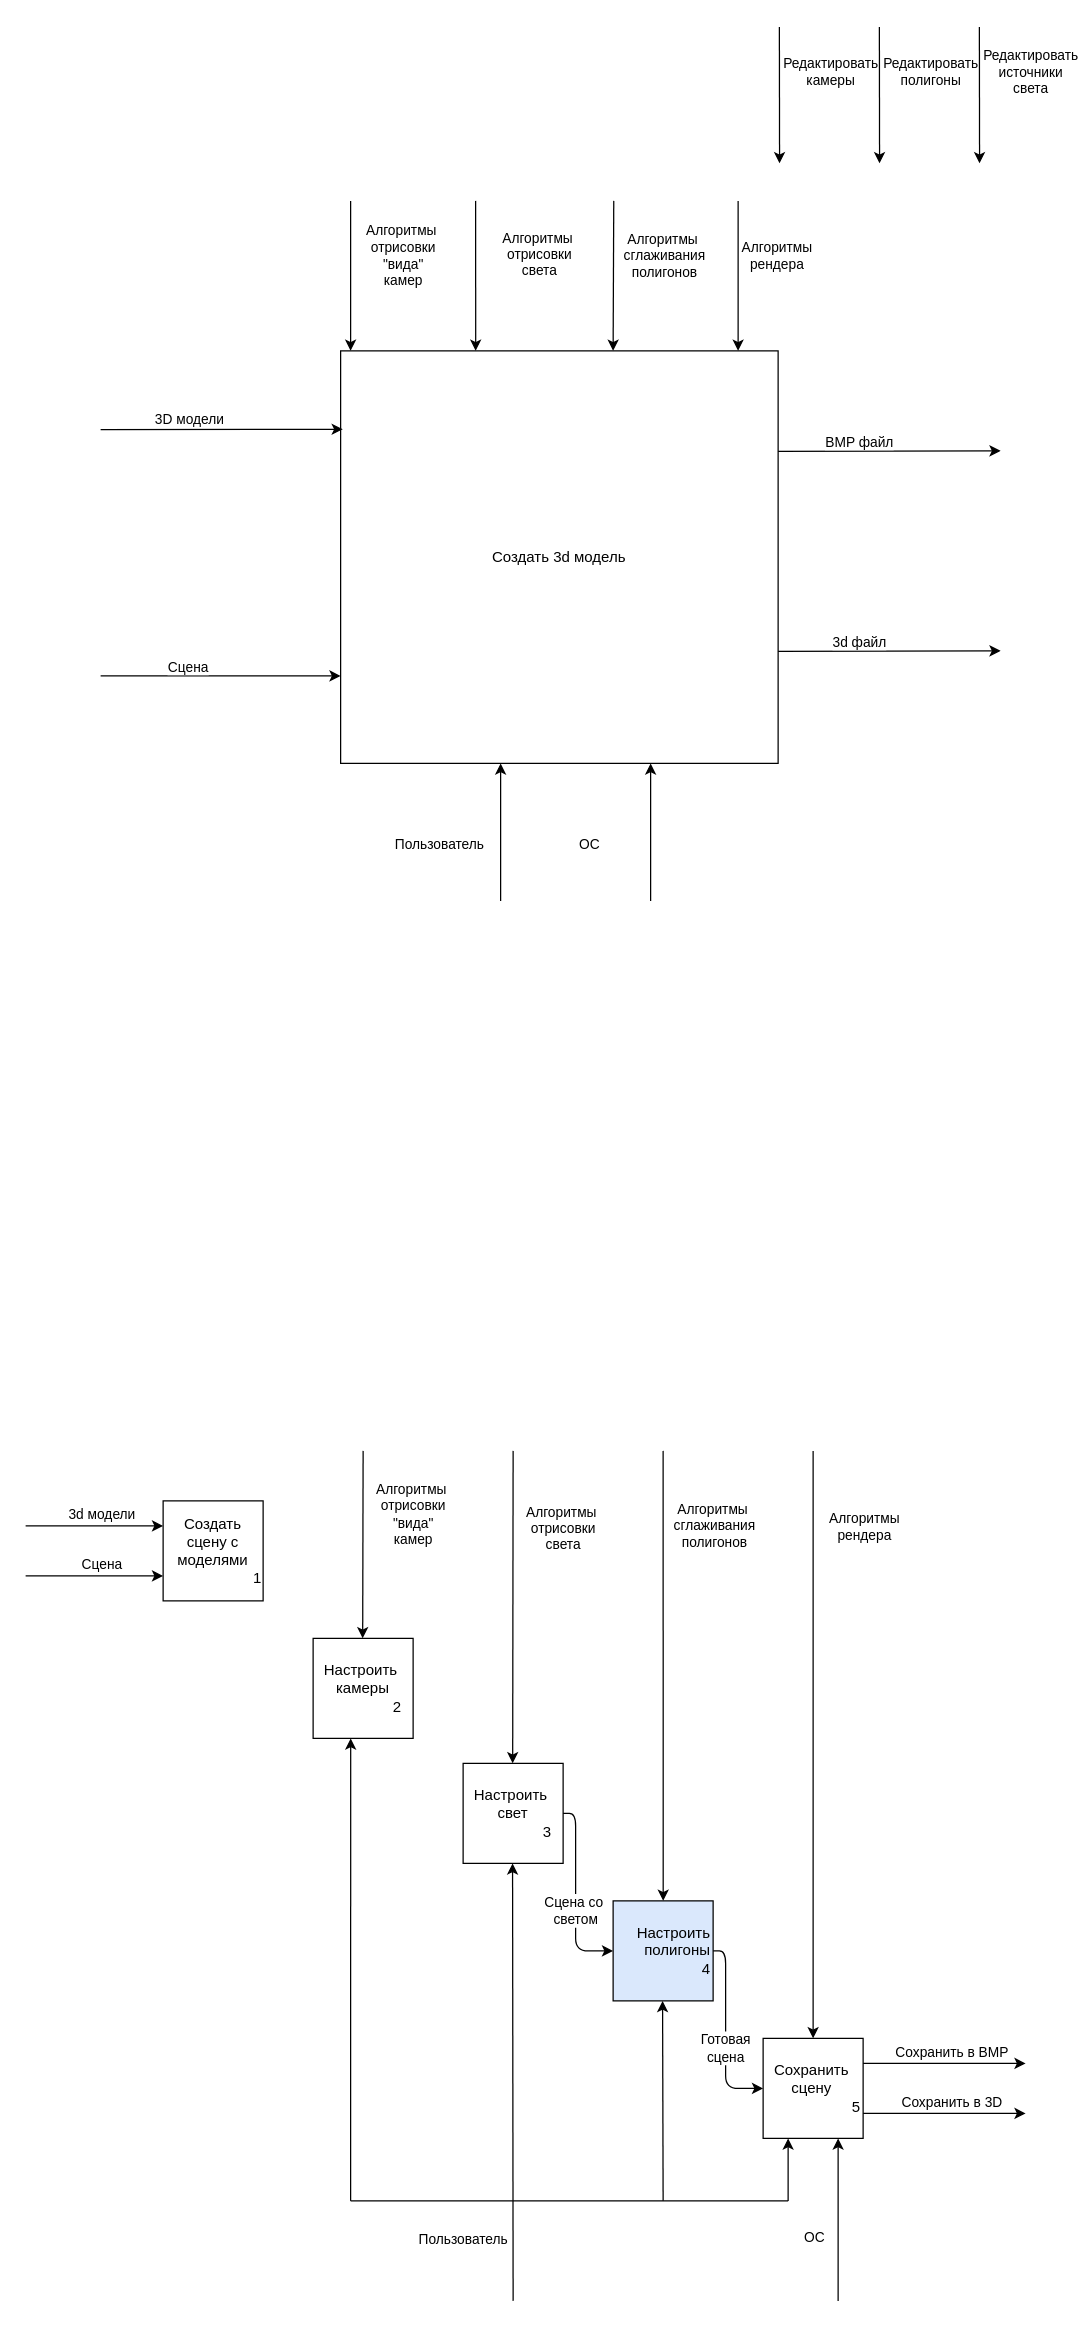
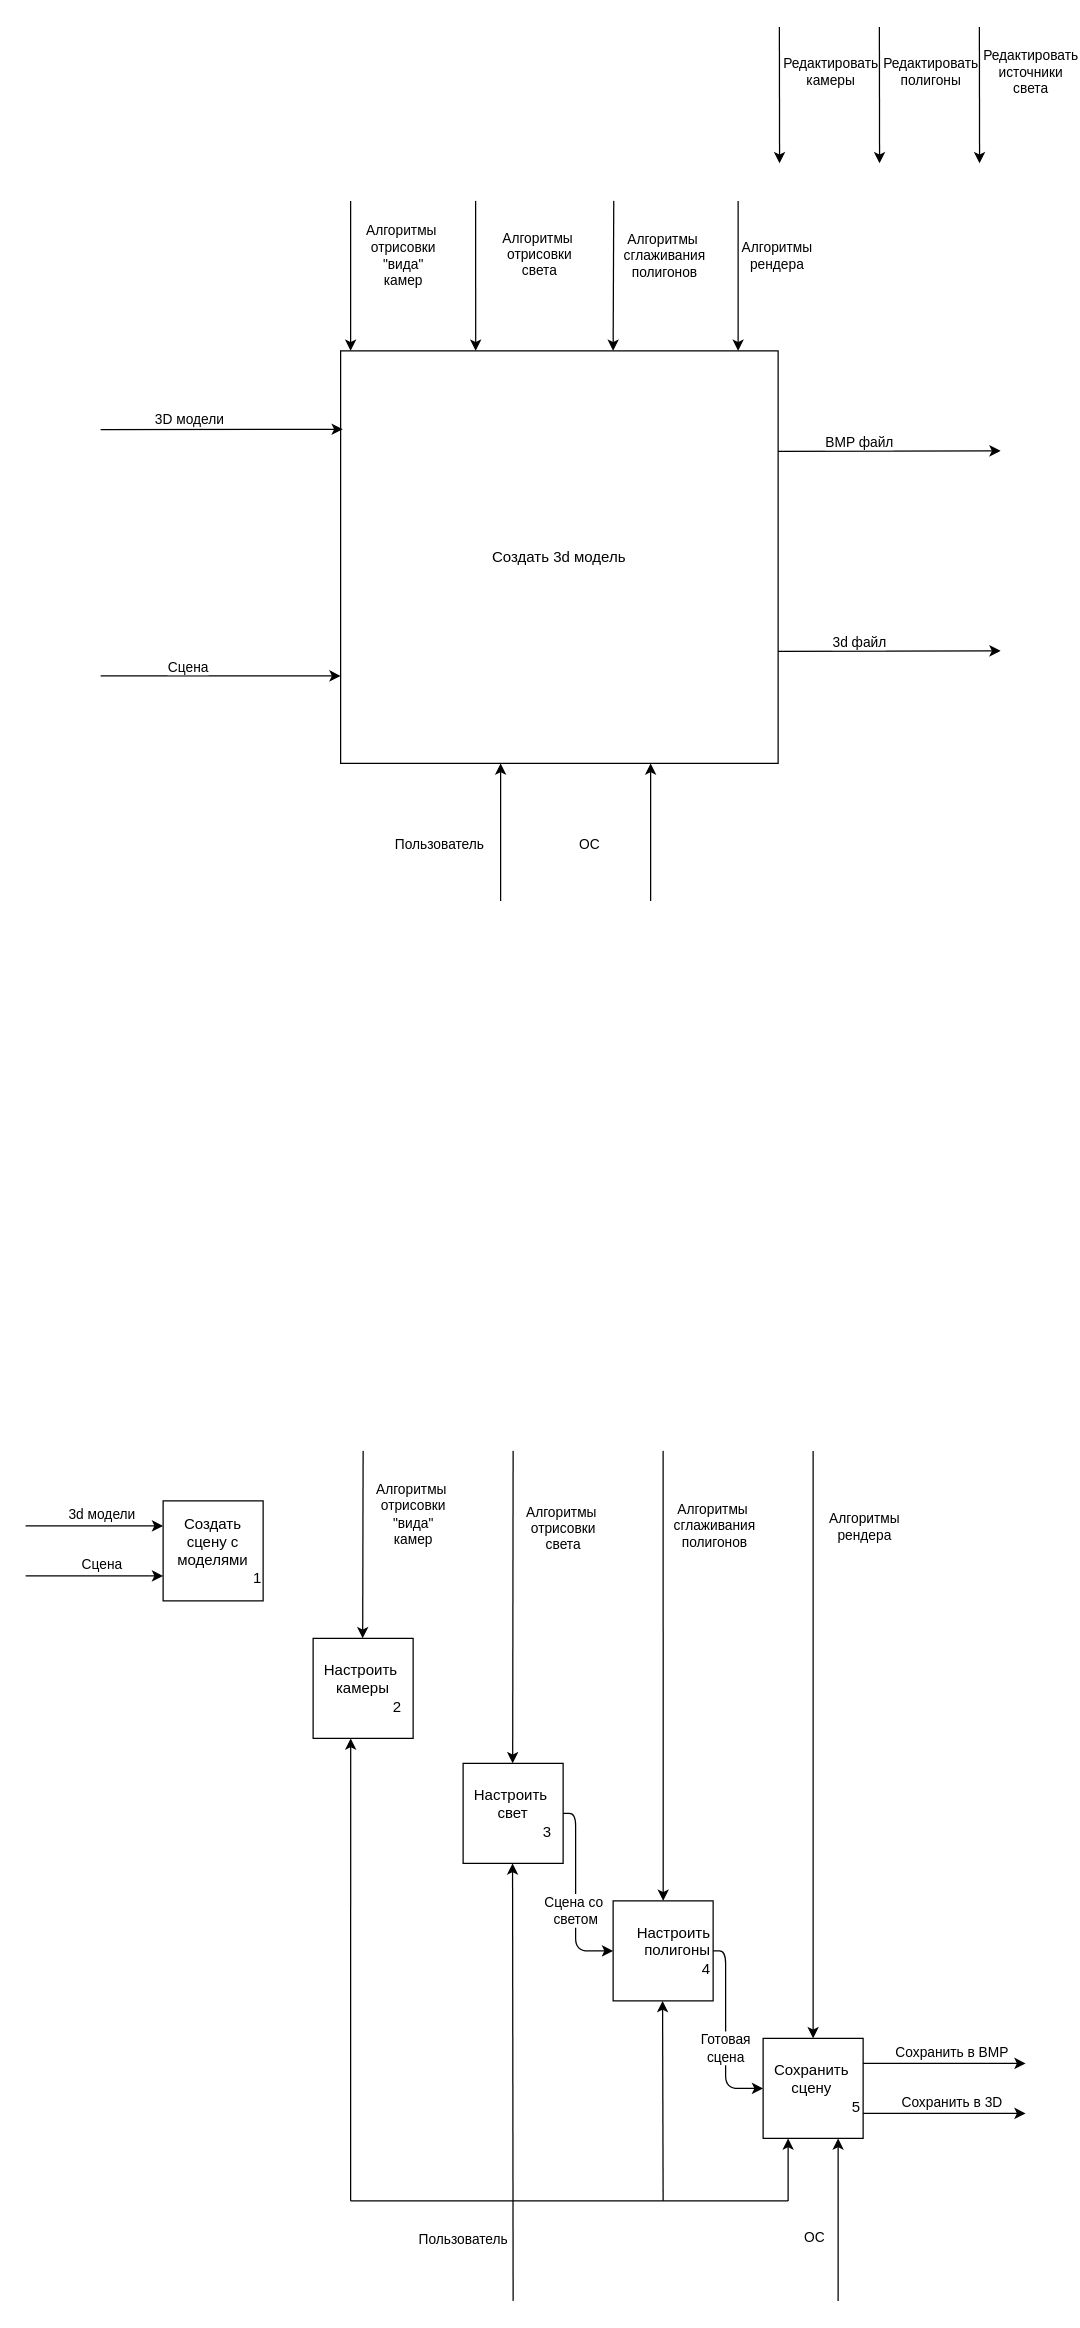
node "Настроить полигоны 4": fillcolor #dae8fc -> #ffffff
